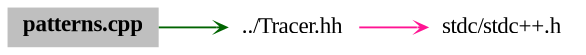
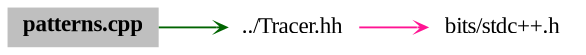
node "stdc/stdc++.h": label "stdc/stdc++.h" -> "bits/stdc++.h"
